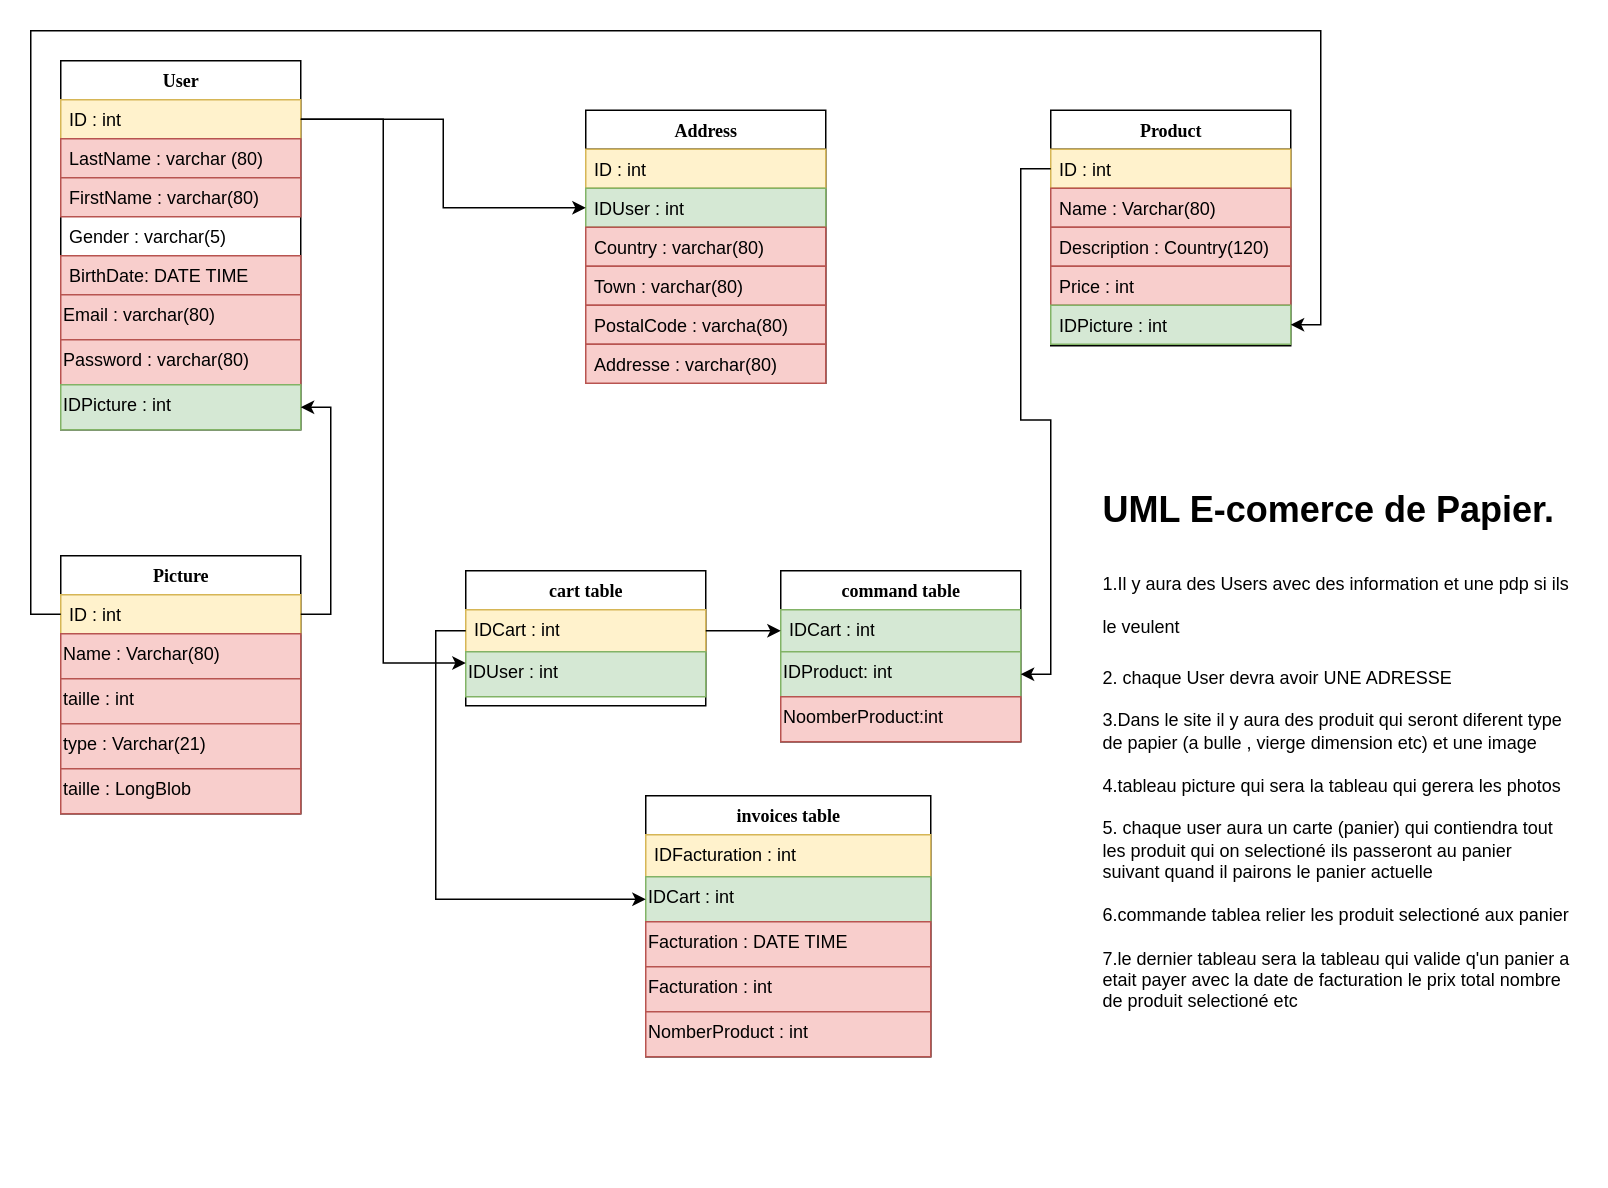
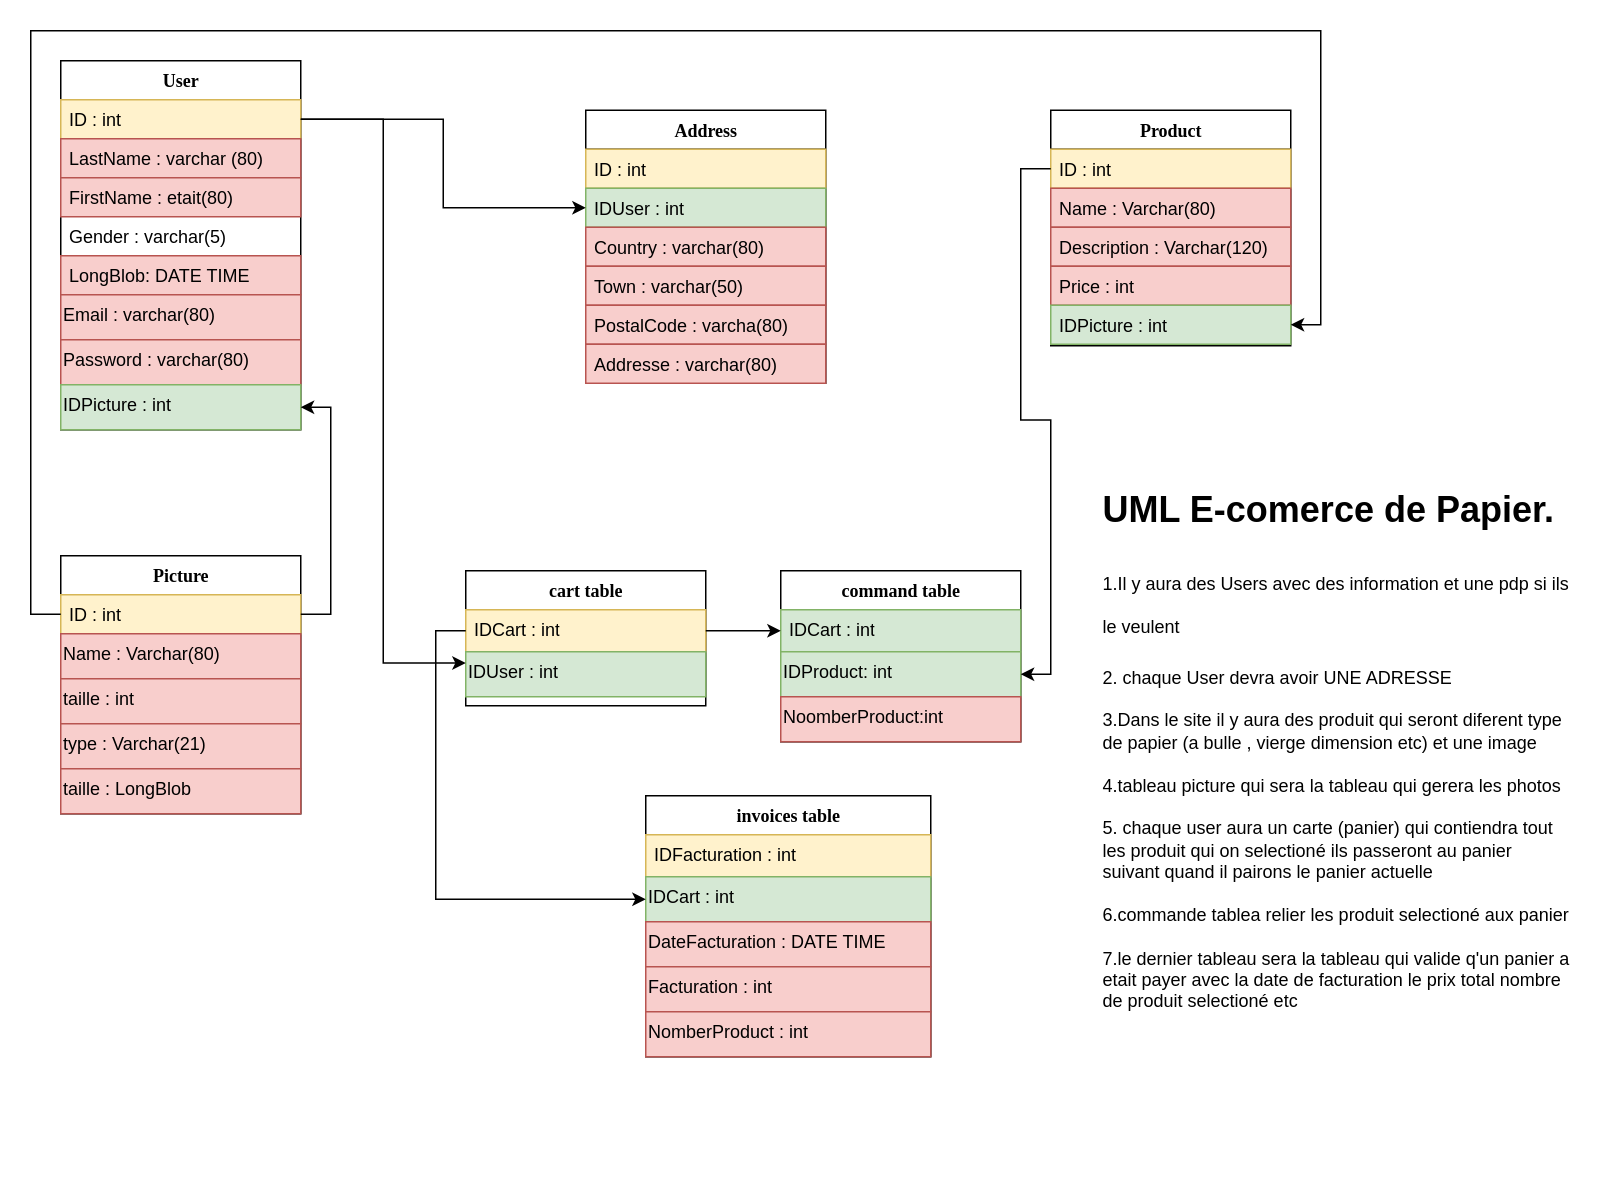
node "FirstName : varchar(80)": label "FirstName : varchar(80)" -> "FirstName : etait(80)"
node "Description : Country(120)": label "Description : Country(120)" -> "Description : Varchar(120)"
node "BirthDate: DATE TIME": label "BirthDate: DATE TIME" -> "LongBlob: DATE TIME"
node "Town : varchar(80)": label "Town : varchar(80)" -> "Town : varchar(50)"
node "Facturation : DATE TIME": label "Facturation : DATE TIME" -> "DateFacturation : DATE TIME"
